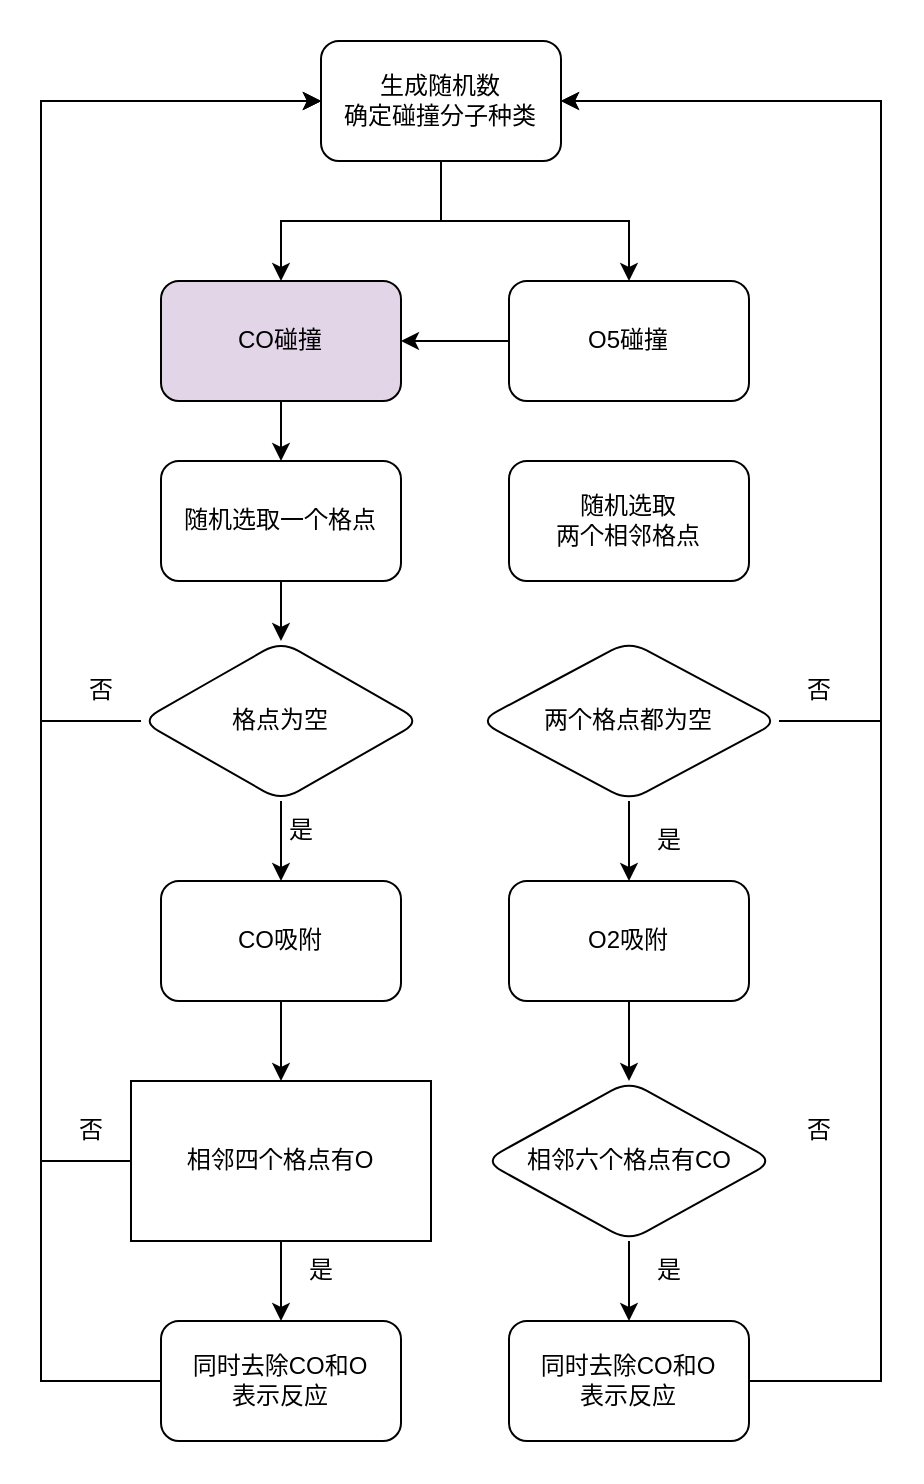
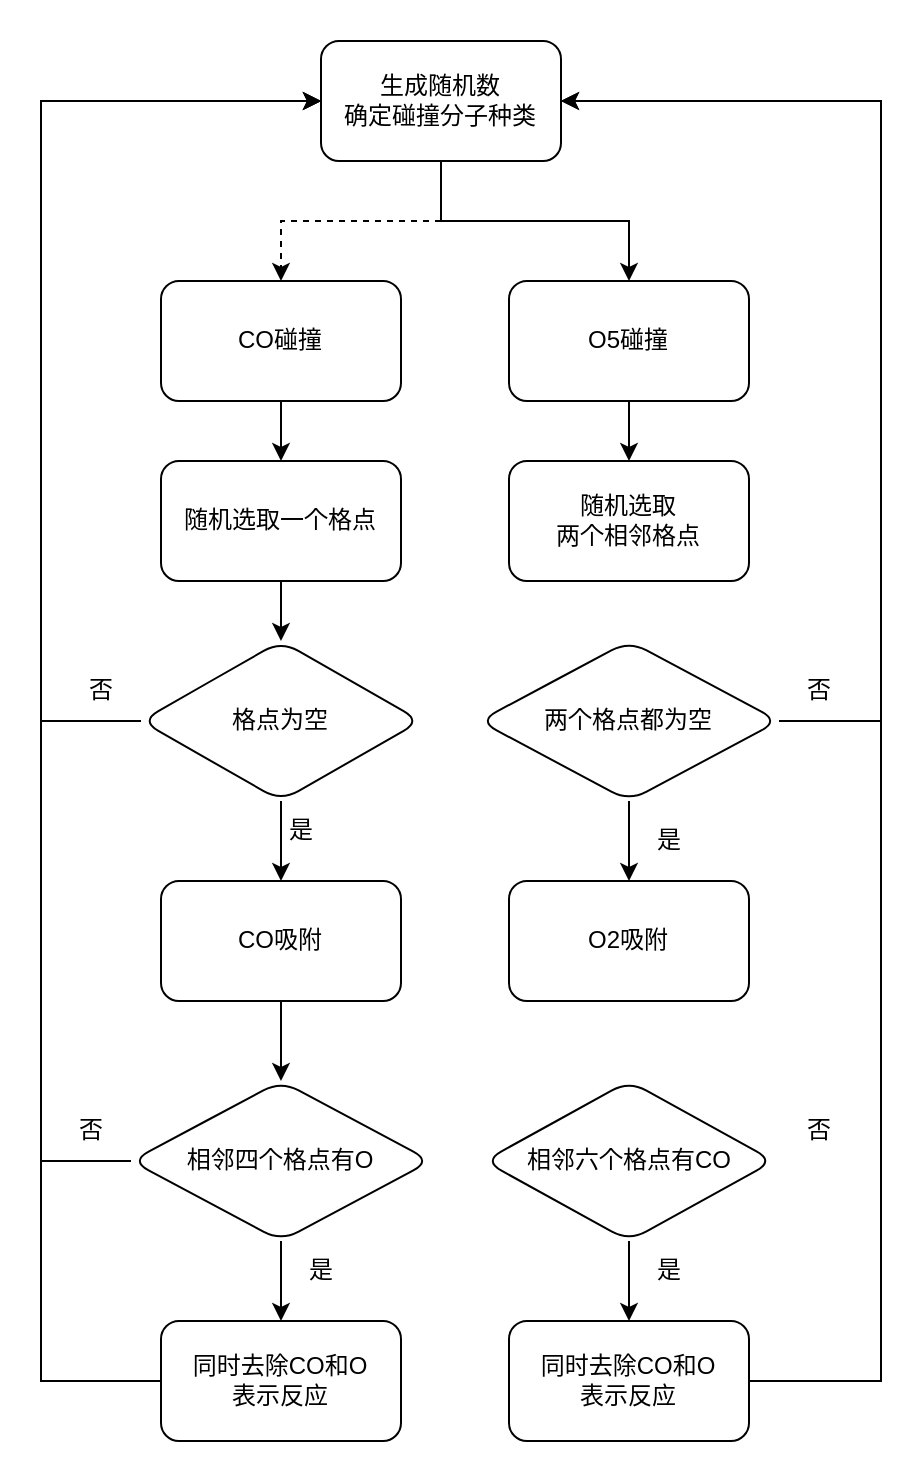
edge "生成随机数 确定碰撞分子种类" -> "CO碰撞": style solid -> dashed
node "CO碰撞": fillcolor #e1d5e7 -> #ffffff
edge "O5碰撞" -> "CO碰撞": now "O5碰撞" -> "随机选取 两个相邻格点"
edge "O2吸附" -> "相邻六个格点有CO": removed
node "相邻四个格点有O": shape rectangle -> diamond
